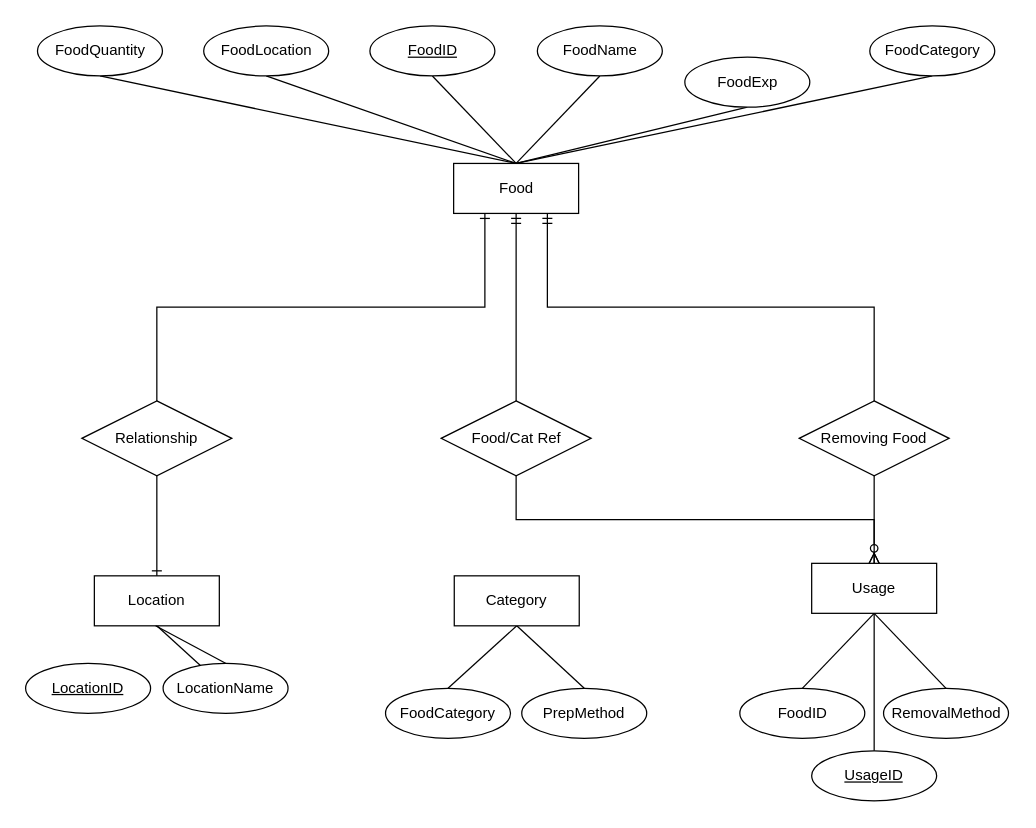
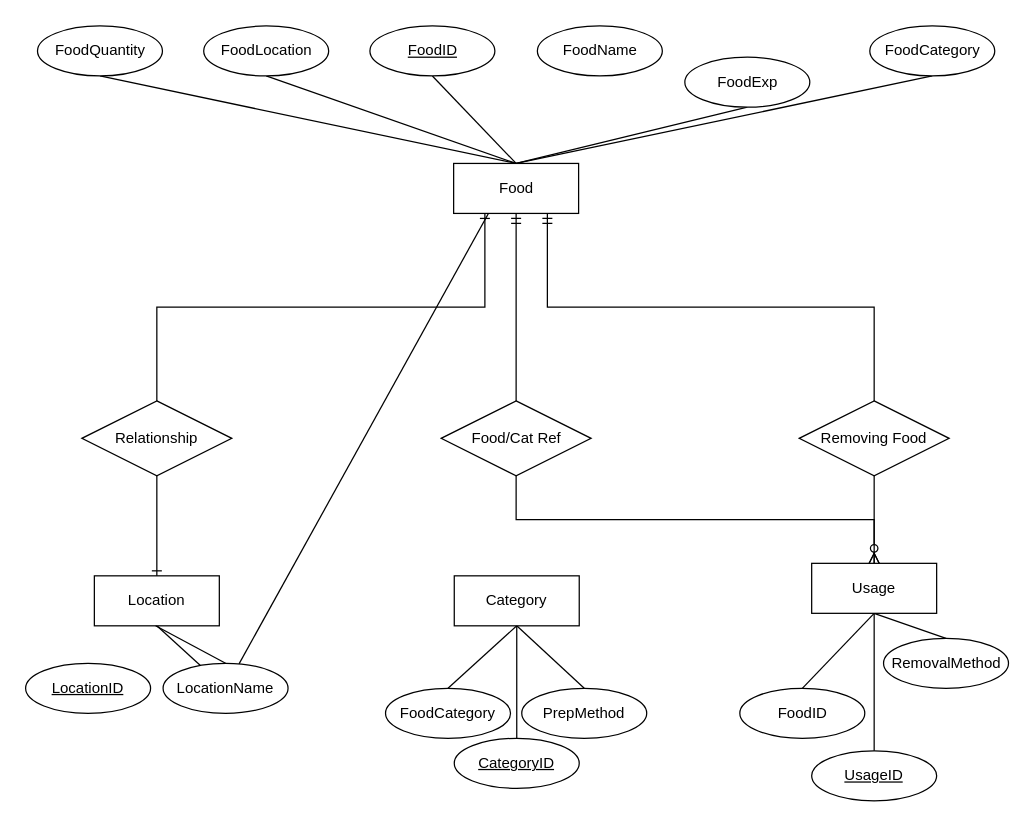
edge "FoodName" -- "Food": now "LocationName" -- "Food"
edge "Category" -- "CategoryID": added
node "RemovalMethod": moved (946, 713) -> (946, 663)
node "CategoryID": added
